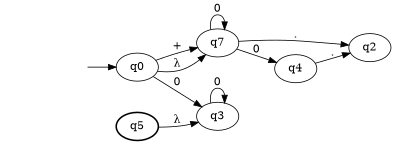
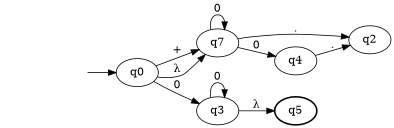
edge "q5" -> "q3": reversed
